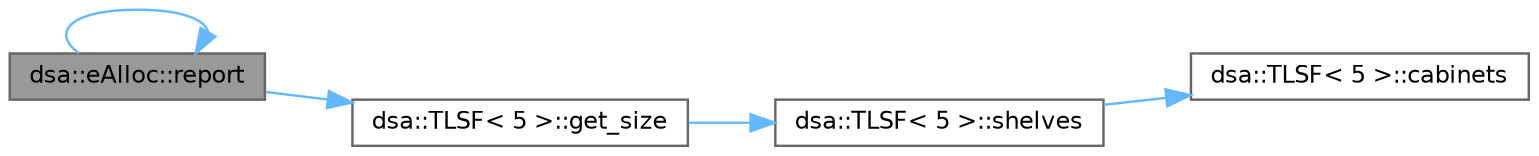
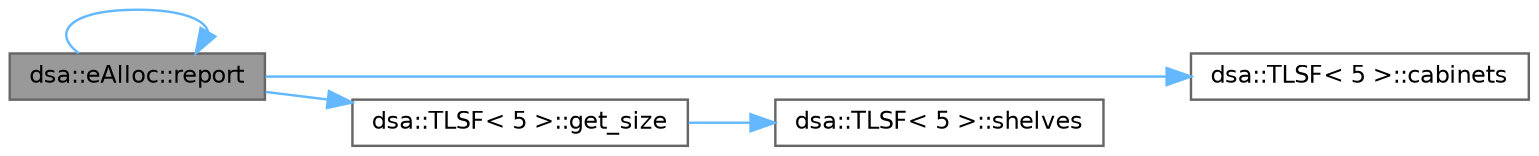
edge "dsa::TLSF< 5 >::shelves" -> "dsa::TLSF< 5 >::cabinets": now "dsa::eAlloc::report" -> "dsa::TLSF< 5 >::cabinets"
